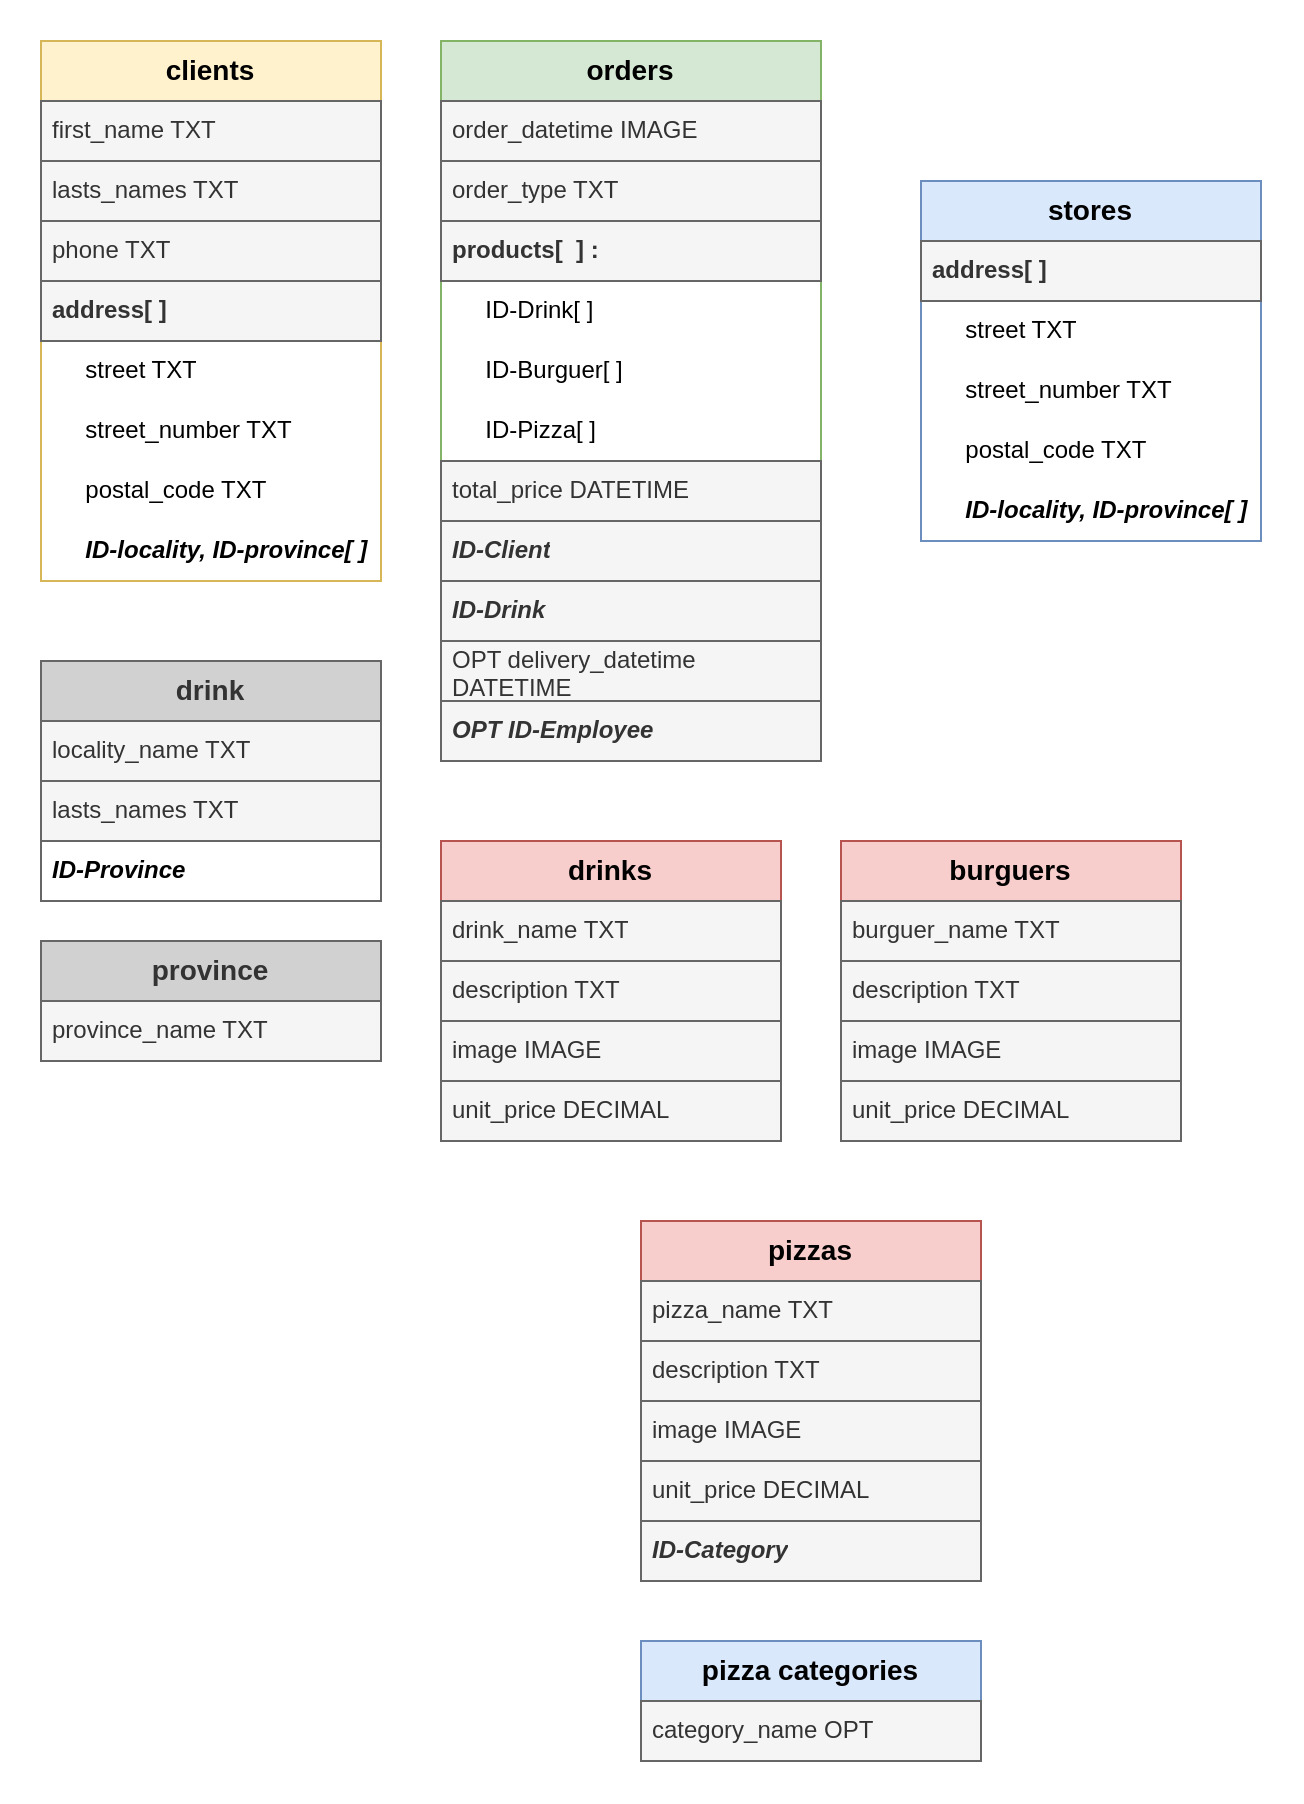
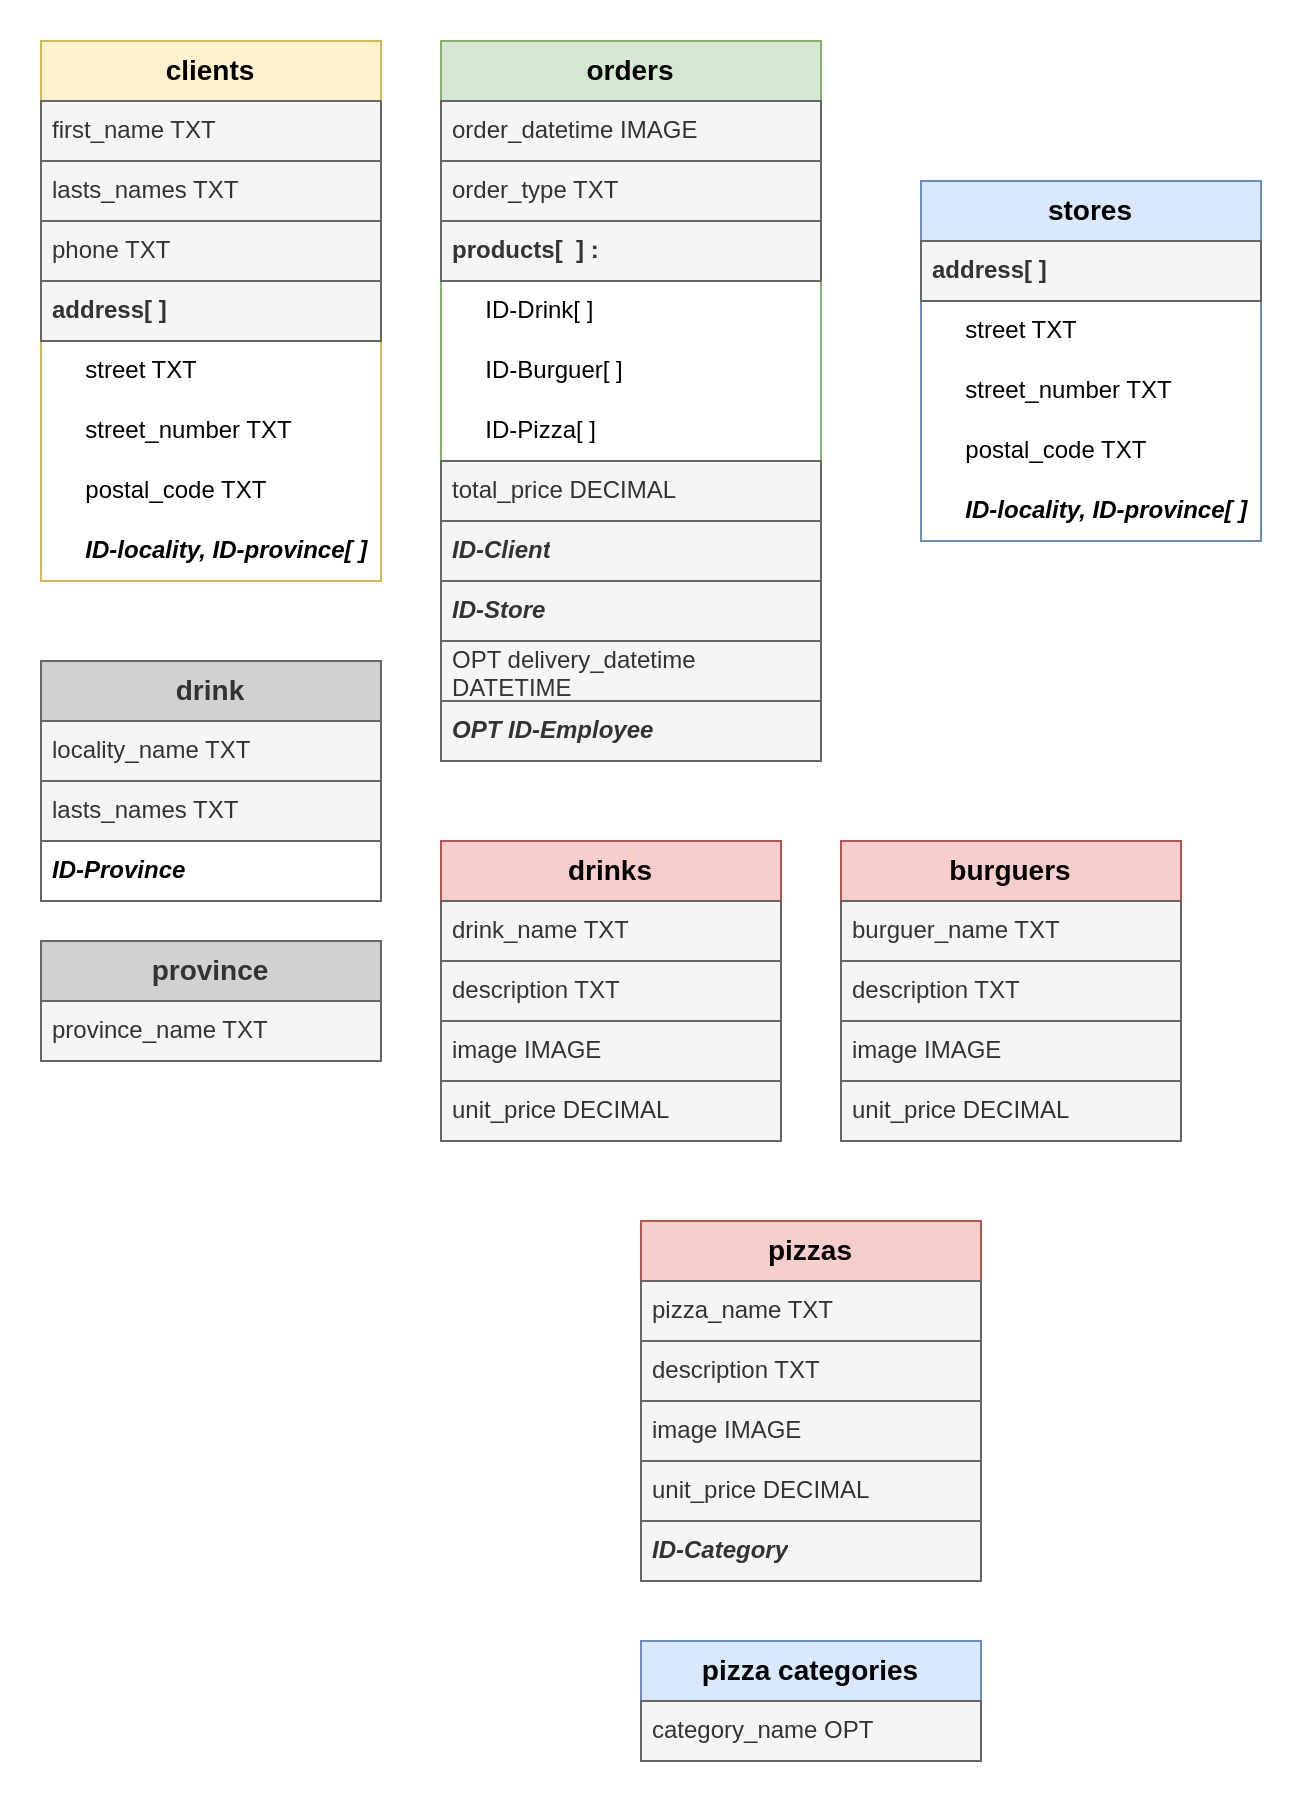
node "total_price DATETIME": label "total_price DATETIME" -> "total_price DECIMAL"
node "ID-Drink": label "ID-Drink" -> "ID-Store"
